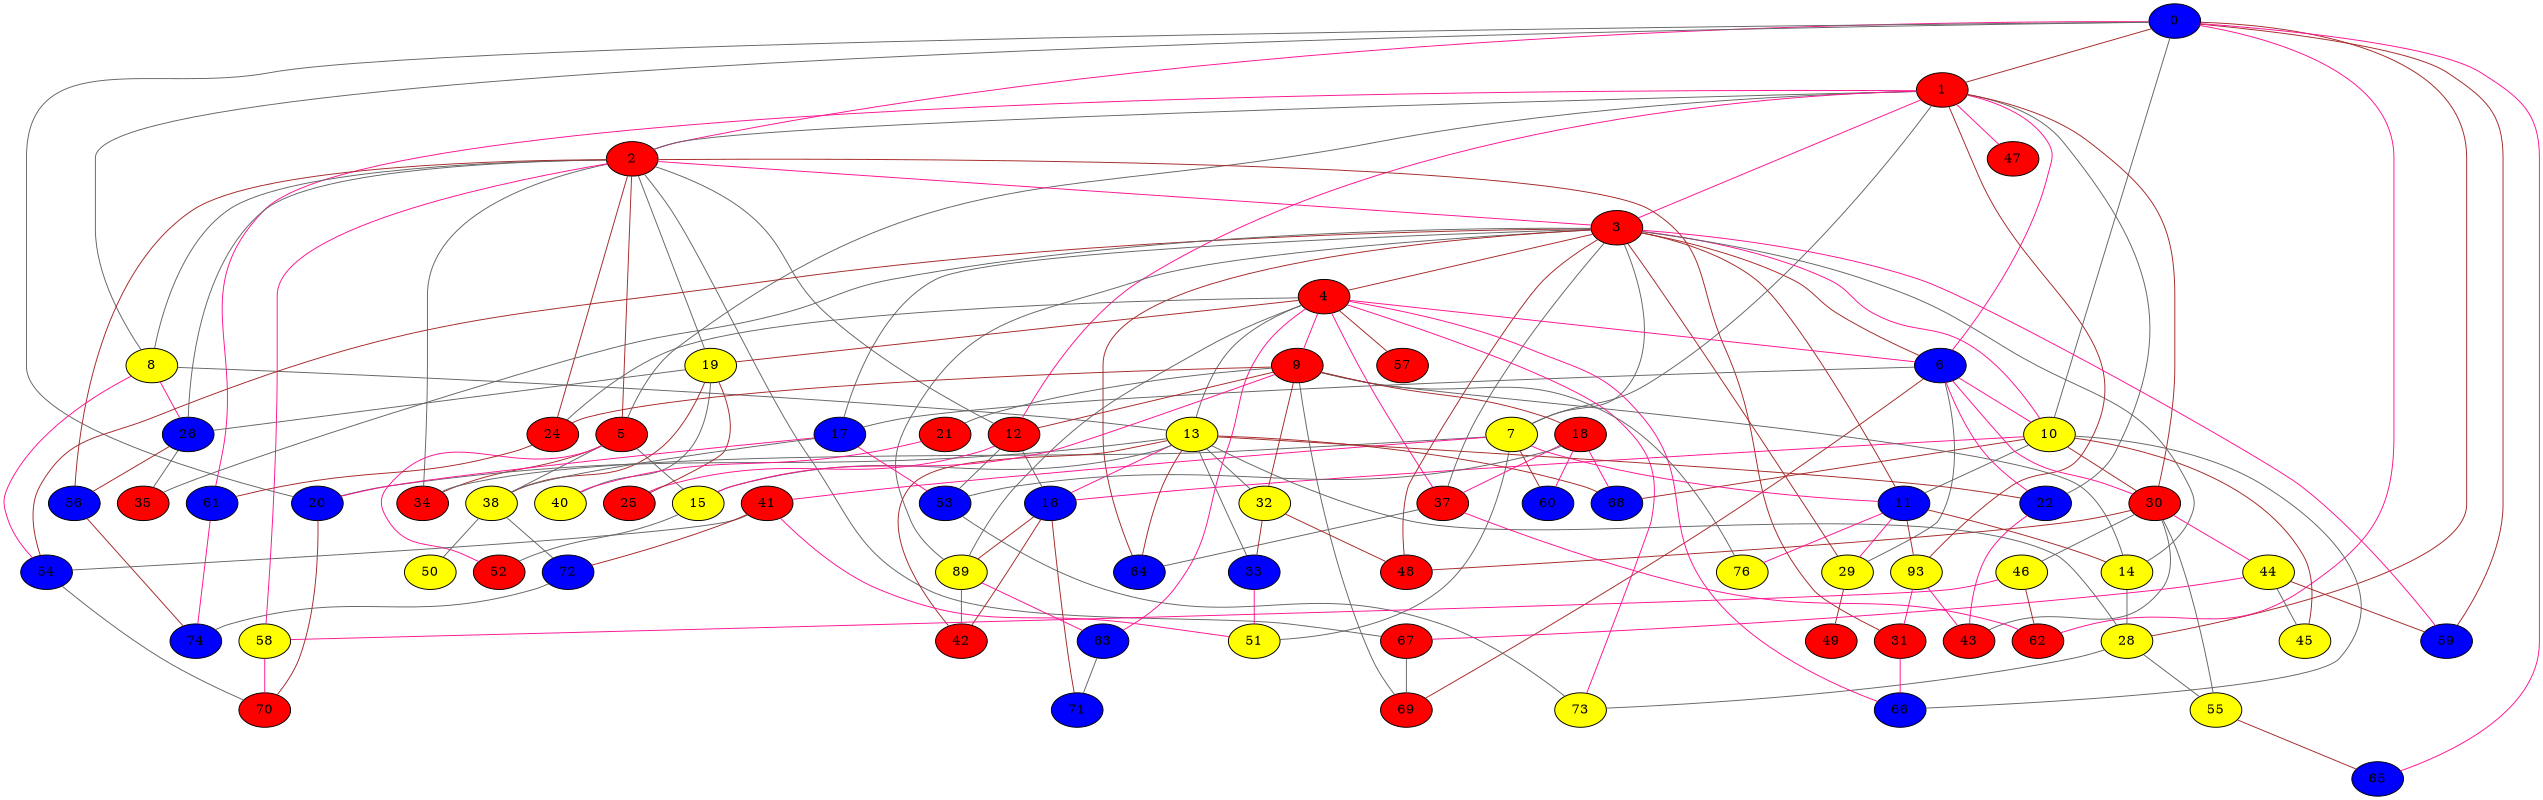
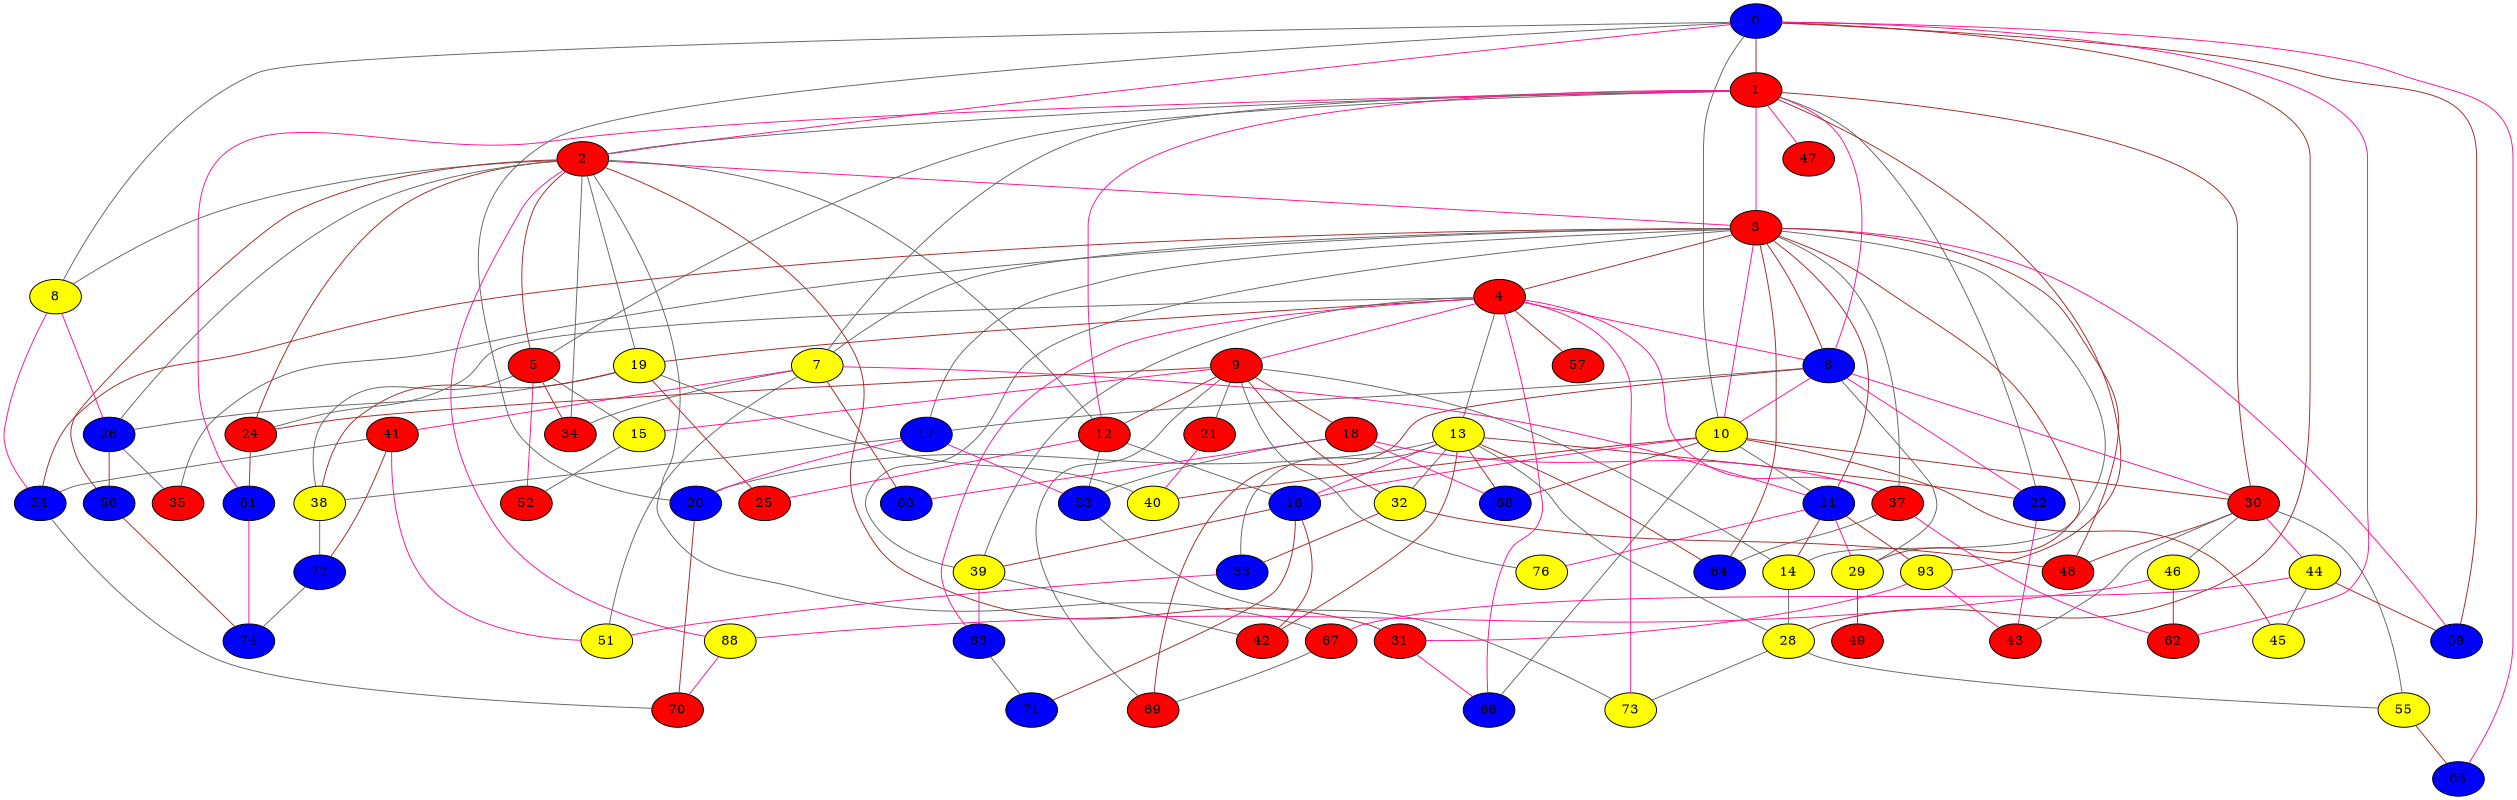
edge "8" -- "13": removed
edge "10" -- "40": added
edge "13" -- "15": removed
node "50": removed
node "89": label "89" -> "39"
node "58": label "58" -> "88"
